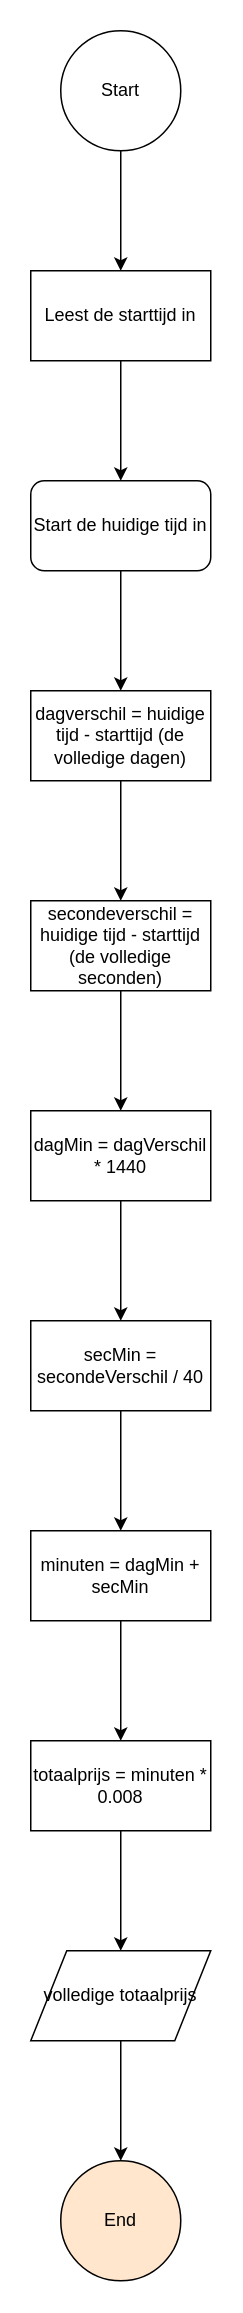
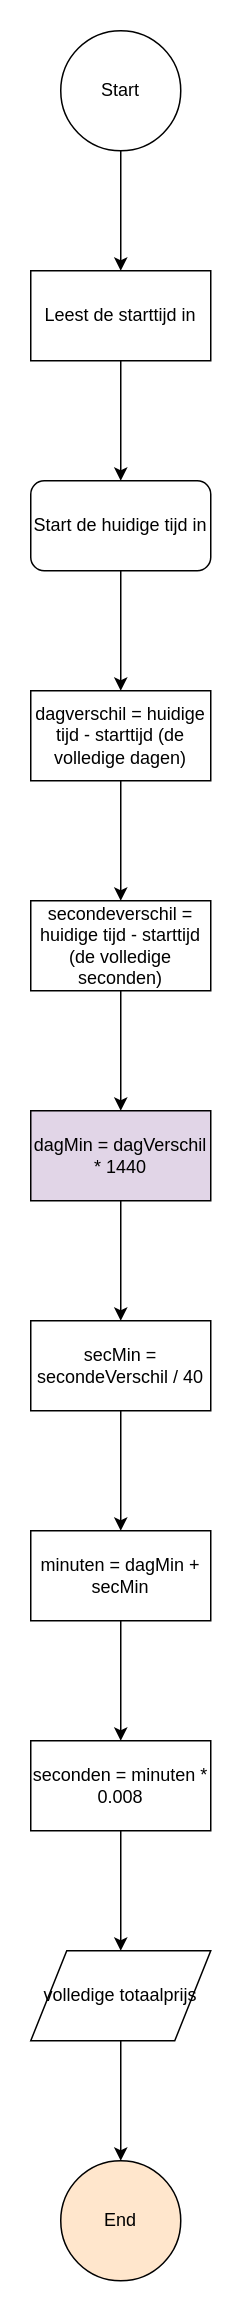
node "dagMin = dagVerschil * 1440": fillcolor #ffffff -> #e1d5e7
node "totaalprijs = minuten * 0.008": label "totaalprijs = minuten * 0.008" -> "seconden = minuten * 0.008"
